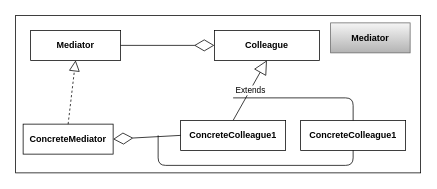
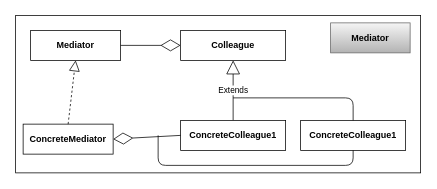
node "Colleague": moved (267, 45) -> (233, 45)
